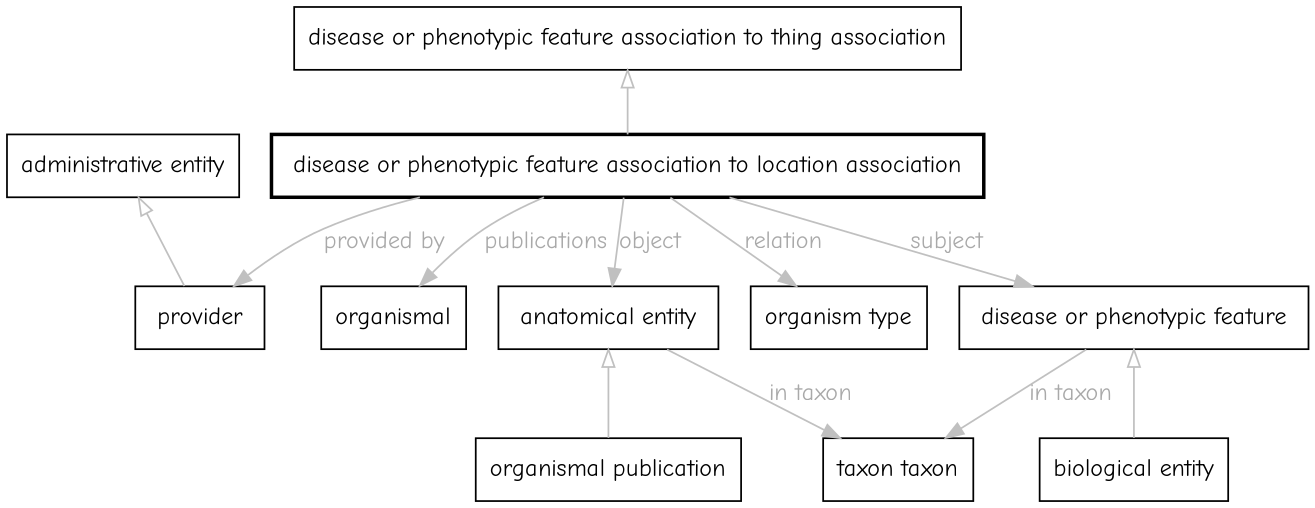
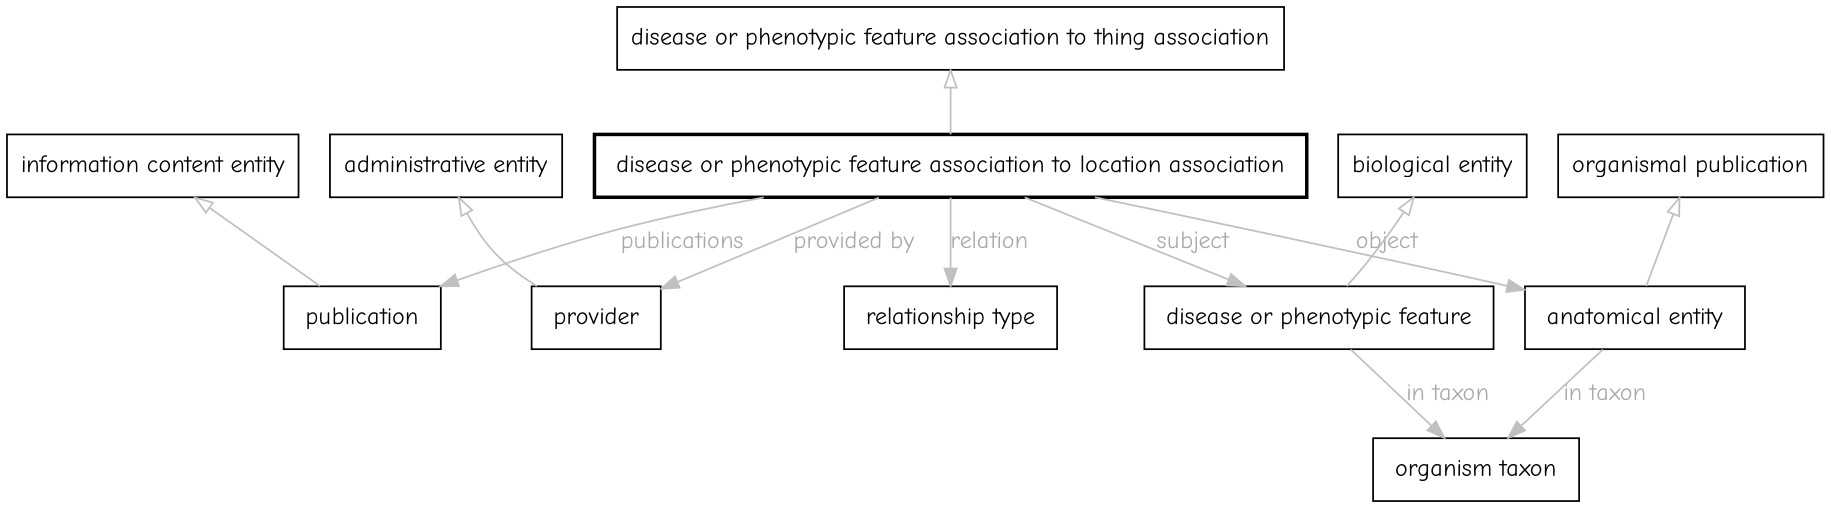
node "information content entity": added
node "organismal": label "organismal" -> "publication"
node "organism type": label "organism type" -> "relationship type"
edge "organismal publication" -> "anatomical entity": reversed
edge "biological entity" -> "disease or phenotypic feature": reversed
node "taxon taxon": label "taxon taxon" -> "organism taxon"
